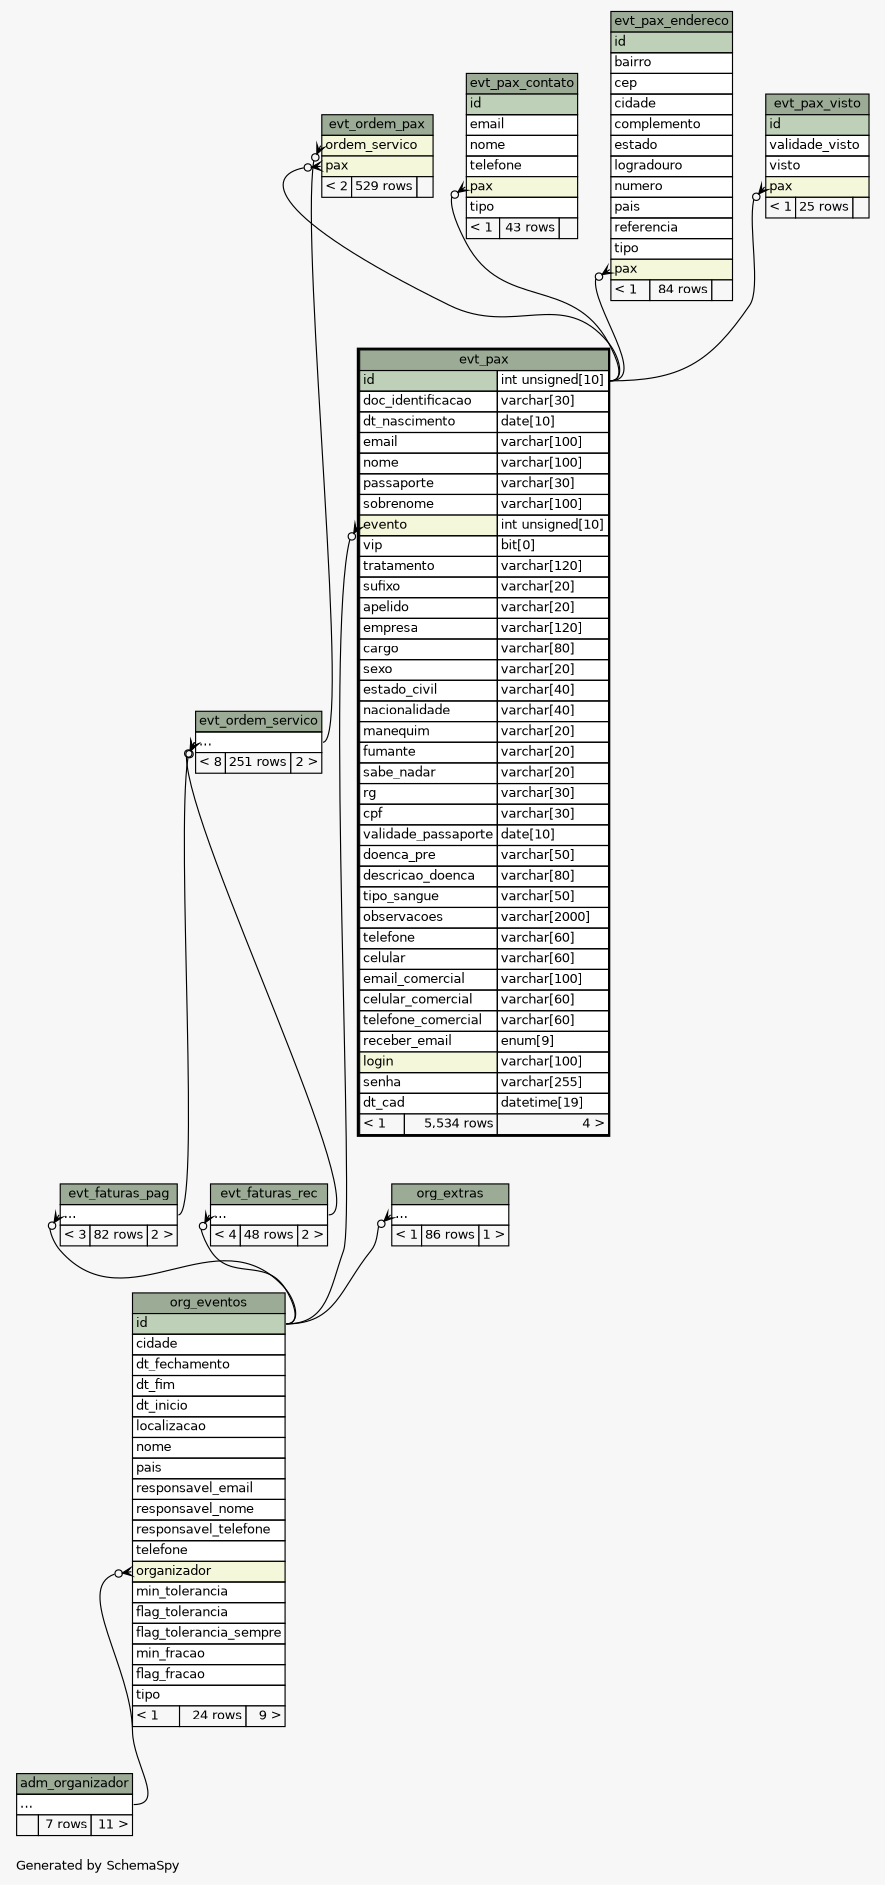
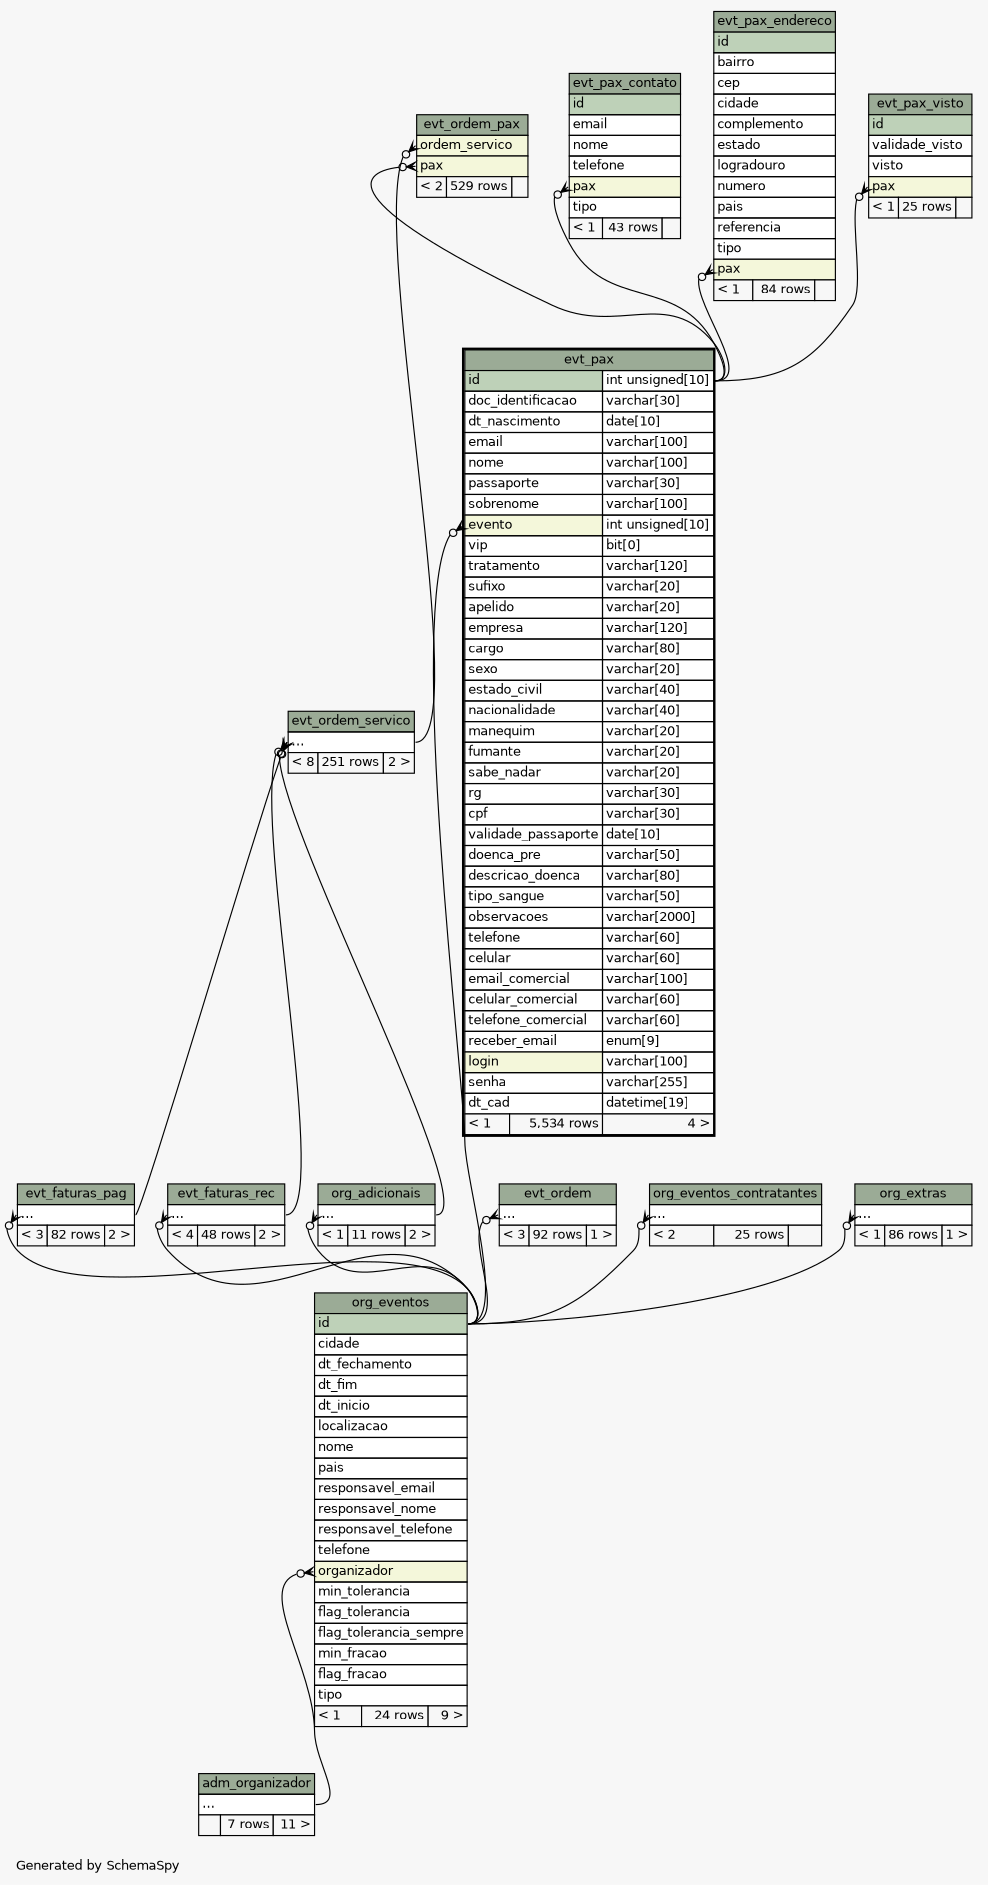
node "org_adicionais": added
node "evt_ordem": added
node "org_eventos_contratantes": added
